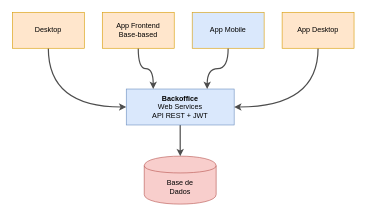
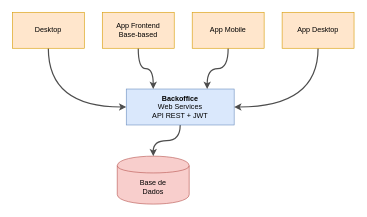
node "App Mobile": fillcolor #dae8fc -> #ffe6cc
node "Base de Dados": moved (180, 180) -> (153, 180)
